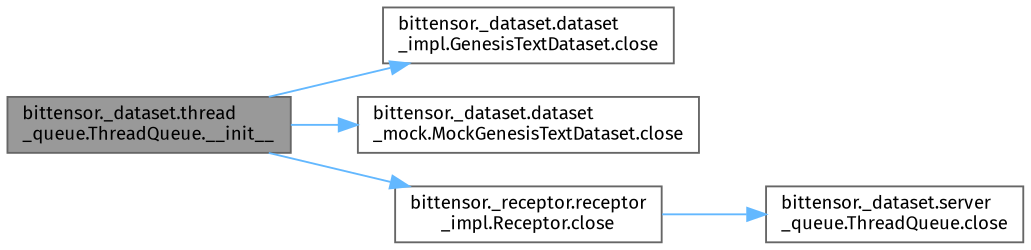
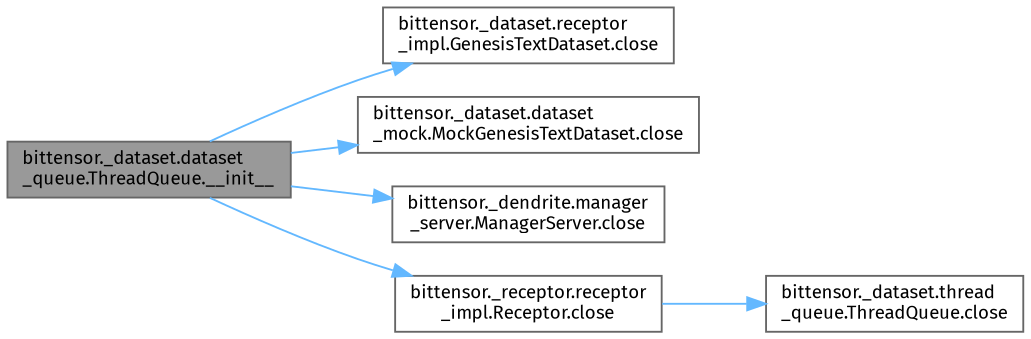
node "bittensor._dataset.dataset _impl.GenesisTextDataset.close": label "bittensor._dataset.dataset _impl.GenesisTextDataset.close" -> "bittensor._dataset.receptor _impl.GenesisTextDataset.close"
node "bittensor._dataset.thread _queue.ThreadQueue.__init__": label "bittensor._dataset.thread _queue.ThreadQueue.__init__" -> "bittensor._dataset.dataset _queue.ThreadQueue.__init__"
node "bittensor._dendrite.manager _server.ManagerServer.close": added
node "bittensor._dataset.server _queue.ThreadQueue.close": label "bittensor._dataset.server _queue.ThreadQueue.close" -> "bittensor._dataset.thread _queue.ThreadQueue.close"
